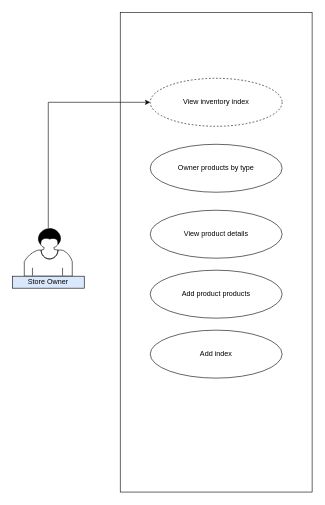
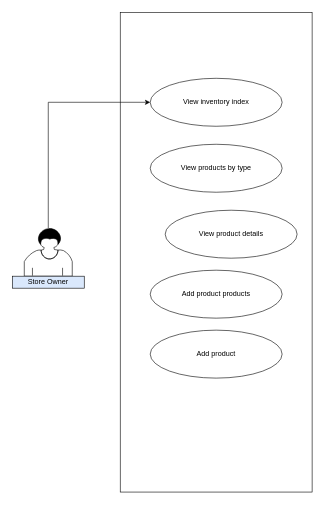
node "View inventory index": style dashed -> solid
node "Owner products by type": label "Owner products by type" -> "View products by type"
node "View product details": moved (216, 234) -> (231, 234)
node "Add index": label "Add index" -> "Add product"
